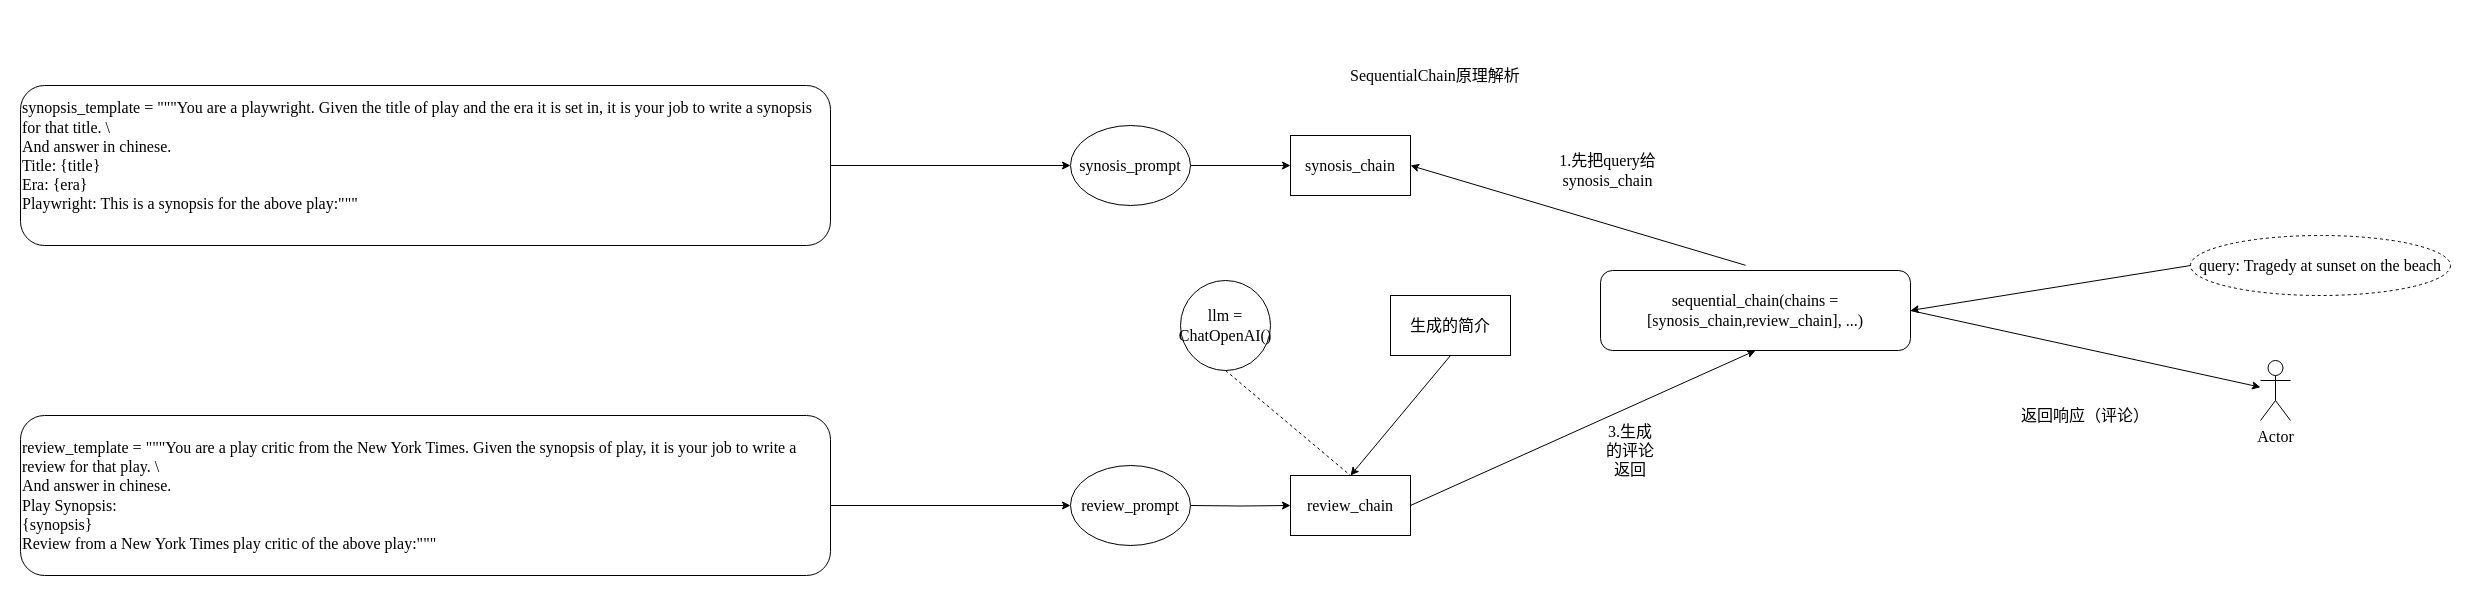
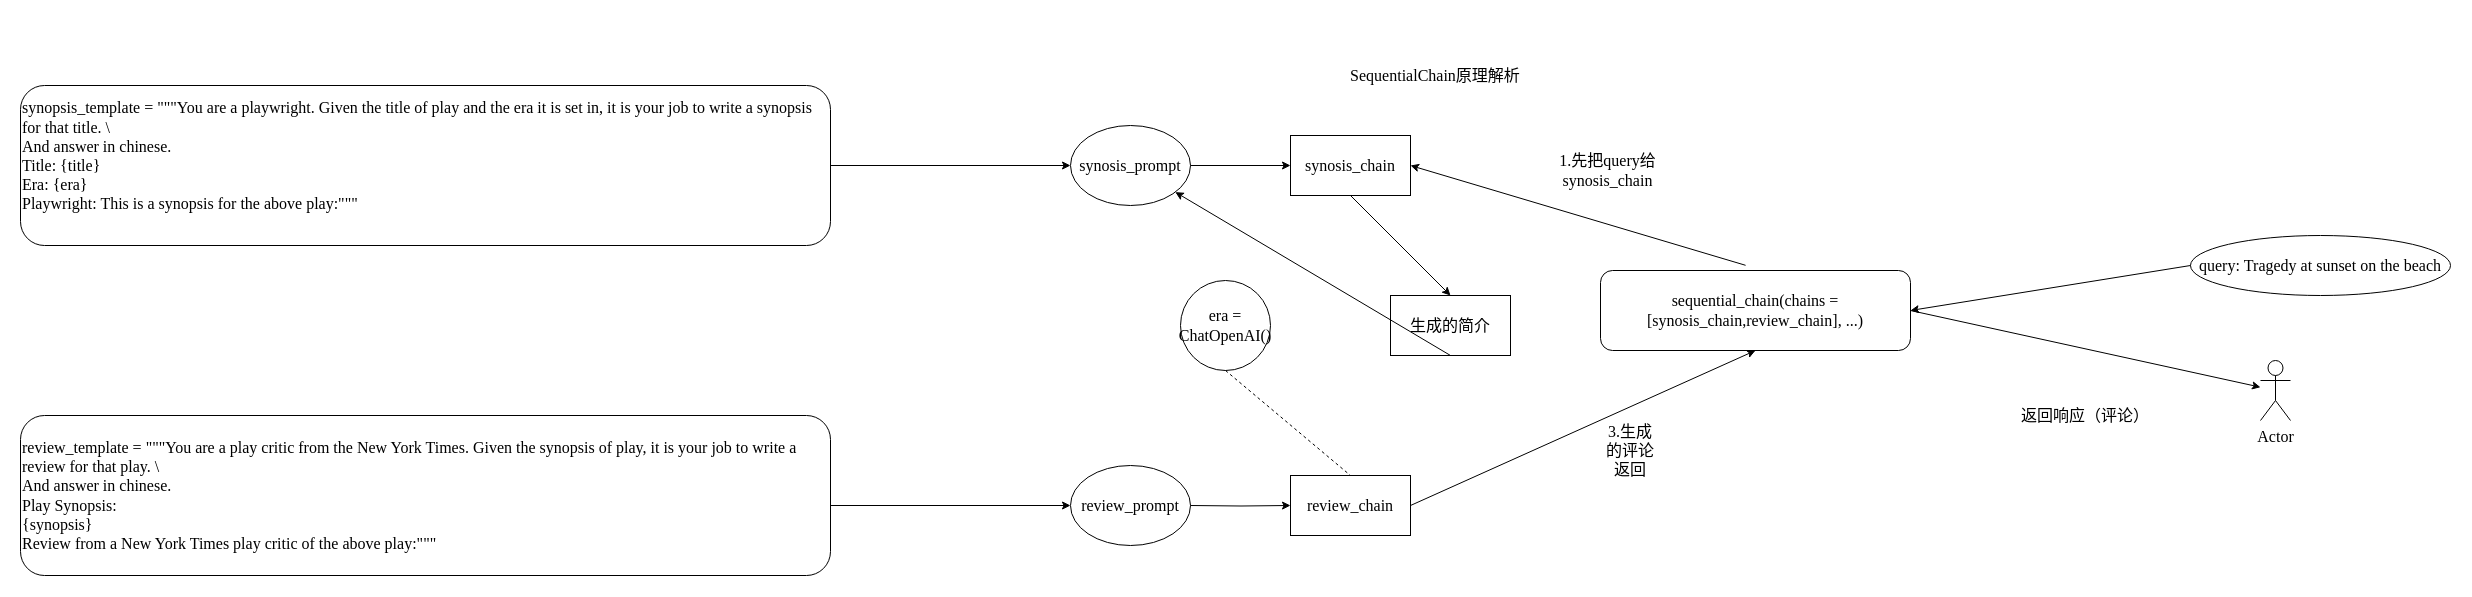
edge "synosis_chain" -> "生成的简介": added
node "query: Tragedy at sunset on the beach": style dashed -> solid
node "llm = ChatOpenAI()": label "llm = ChatOpenAI()" -> "era = ChatOpenAI()"
edge "生成的简介" -> "review_chain": now "生成的简介" -> "synosis_prompt"
